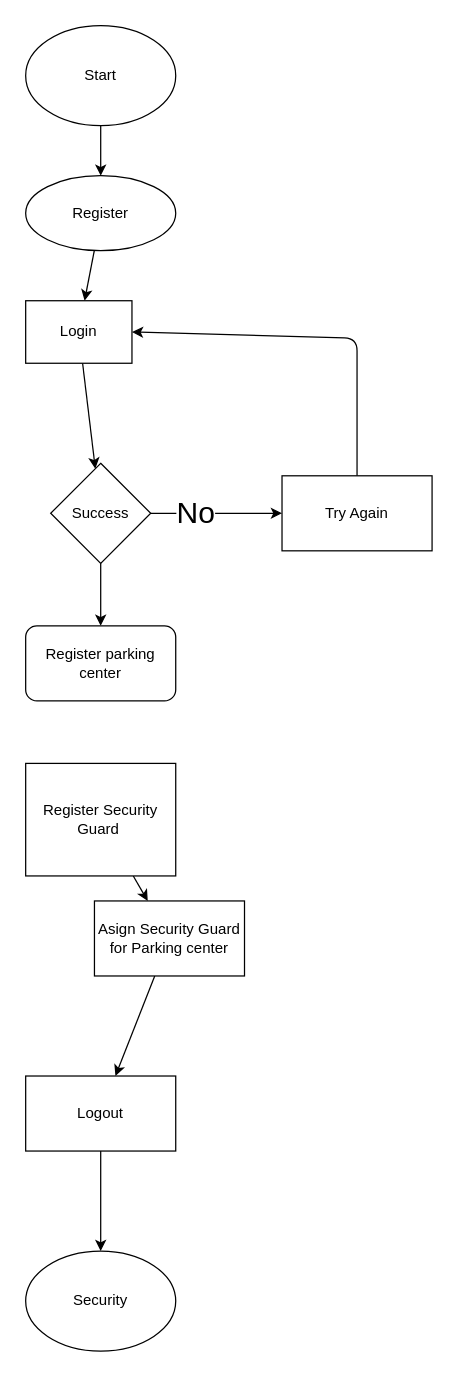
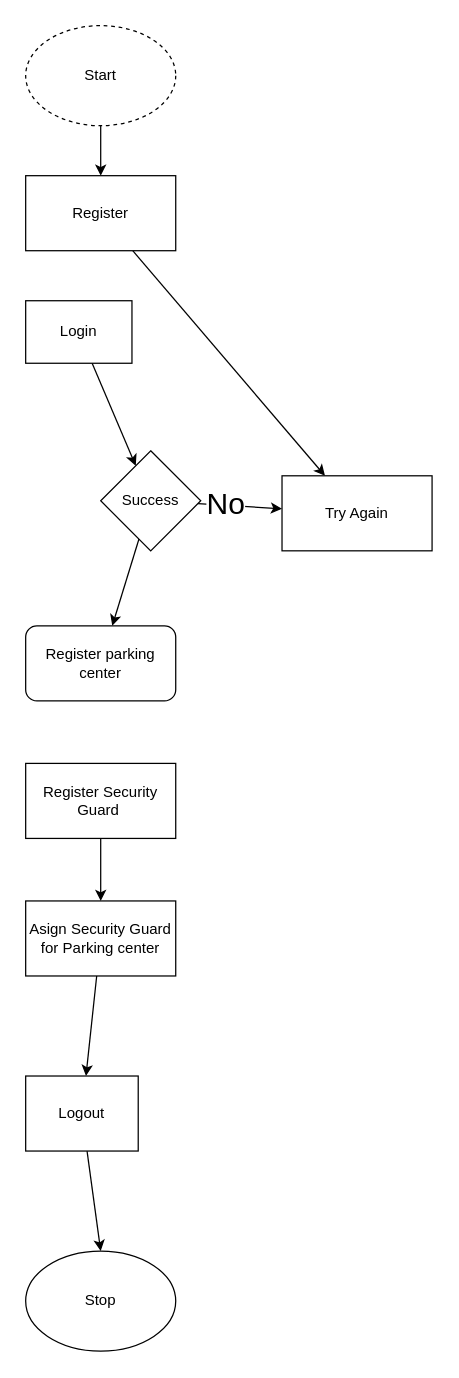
node "Start": style solid -> dashed
node "Register": shape ellipse -> rectangle
edge "Register" -> "Login": now "Register" -> "Try Again"
edge "Try Again" -> "Login": removed
node "Success": moved (101, 513) -> (151, 501)
node "Register Security Guard": size 150x113 -> 150x75
node "Asign Security Guard for Parking center": moved (169, 938) -> (101, 938)
node "Logout": size 150x75 -> 113x75
node "Security": label "Security" -> "Stop"
